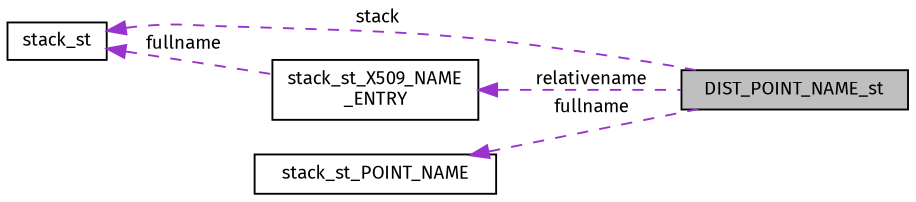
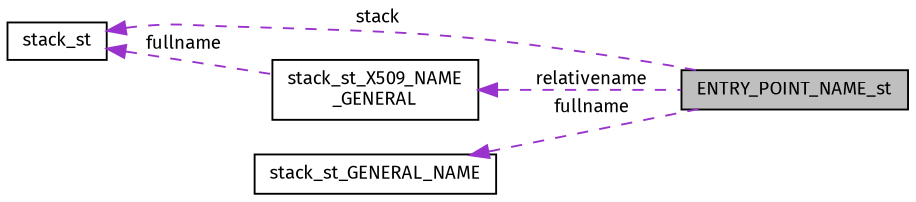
node "stack_st_X509_NAME _ENTRY": label "stack_st_X509_NAME _ENTRY" -> "stack_st_X509_NAME _GENERAL"
node "DIST_POINT_NAME_st": label "DIST_POINT_NAME_st" -> "ENTRY_POINT_NAME_st"
node "stack_st_POINT_NAME": label "stack_st_POINT_NAME" -> "stack_st_GENERAL_NAME"
